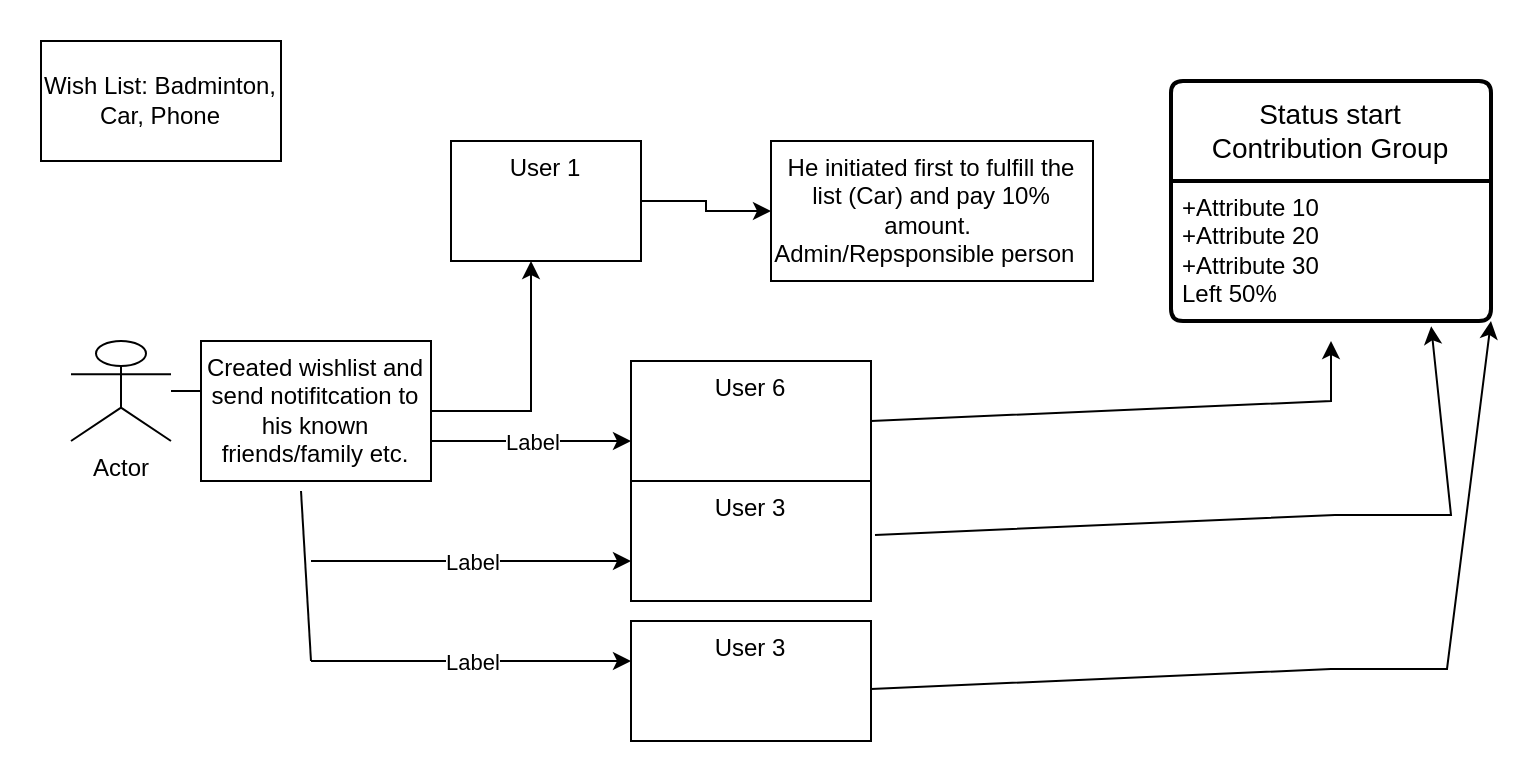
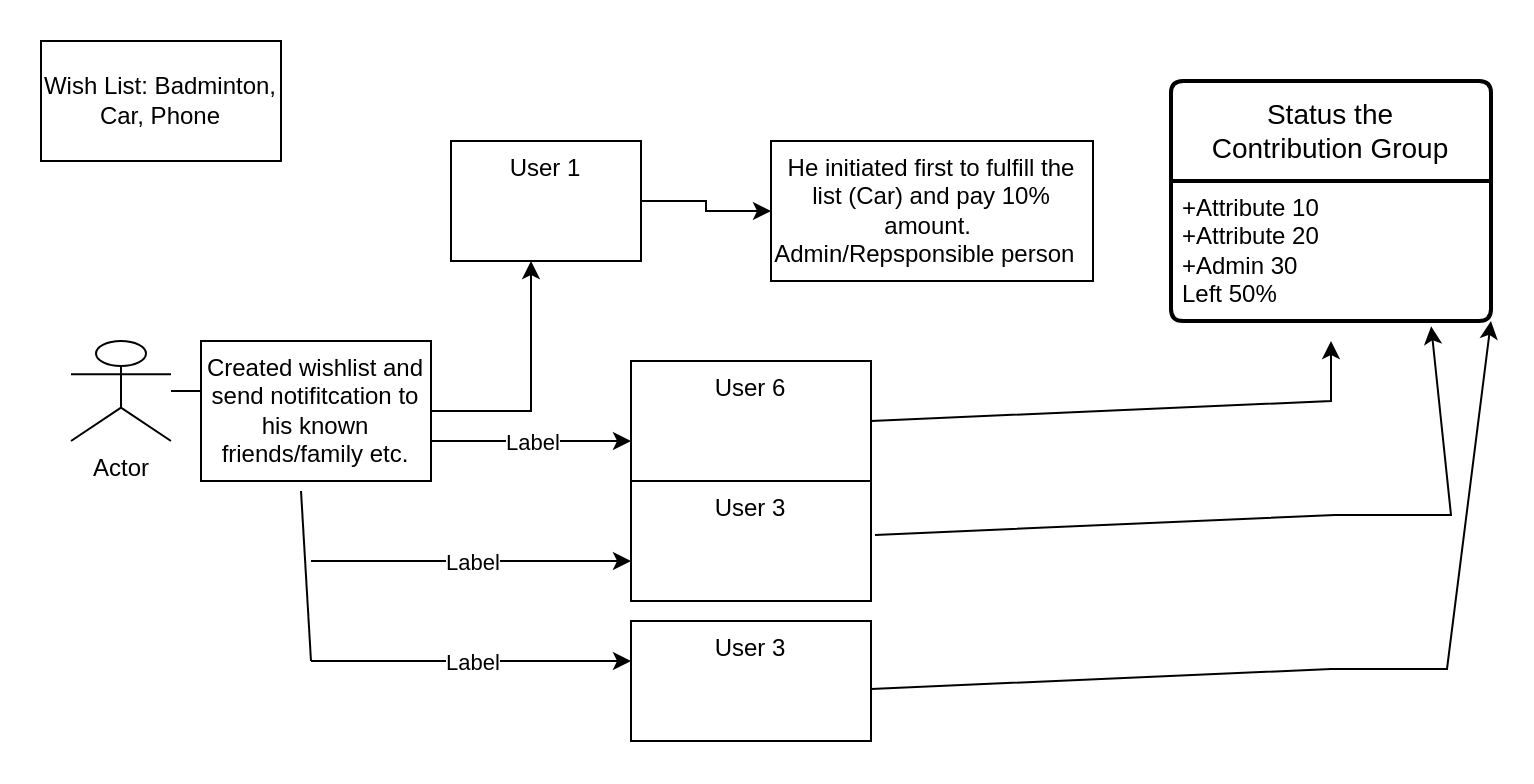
node "Status start Contribution Group": label "Status start Contribution Group" -> "Status the Contribution Group"
node "+Attribute 10 +Attribute 20 +Attribute 30 Left 50%": label "+Attribute 10 +Attribute 20 +Attribute 30 Left 50%" -> "+Attribute 10 +Attribute 20 +Admin 30 Left 50%"
